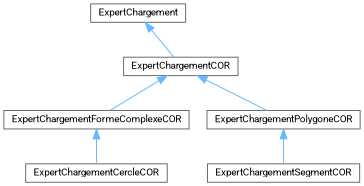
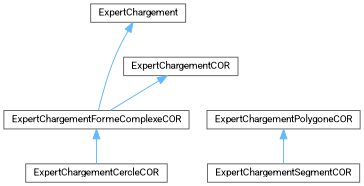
edge "ExpertChargementCOR" -> "ExpertChargement": now "ExpertChargementFormeComplexeCOR" -> "ExpertChargement"
edge "ExpertChargementPolygoneCOR" -> "ExpertChargementCOR": removed
